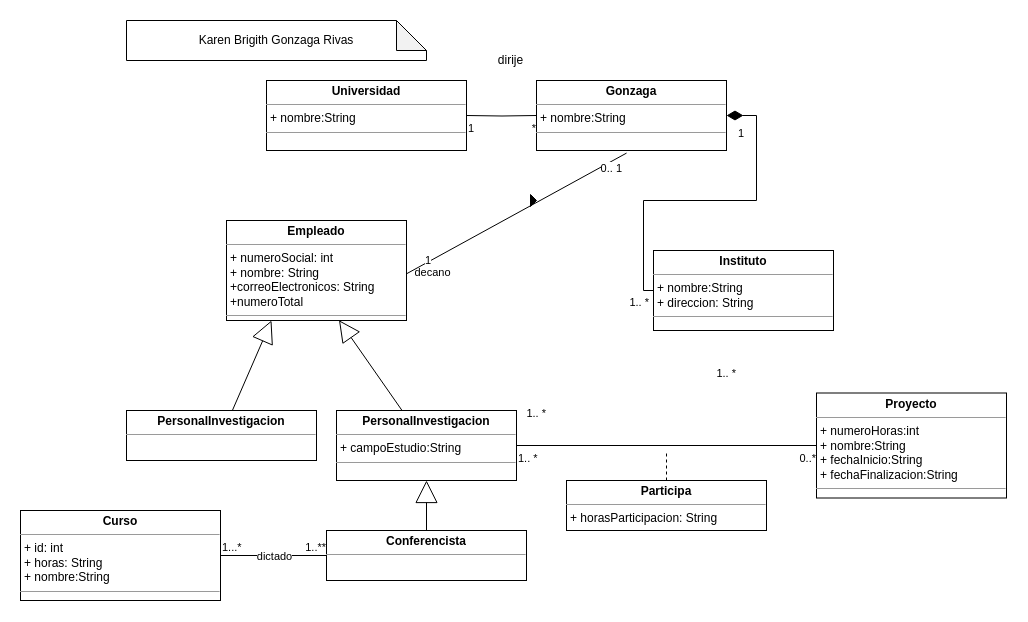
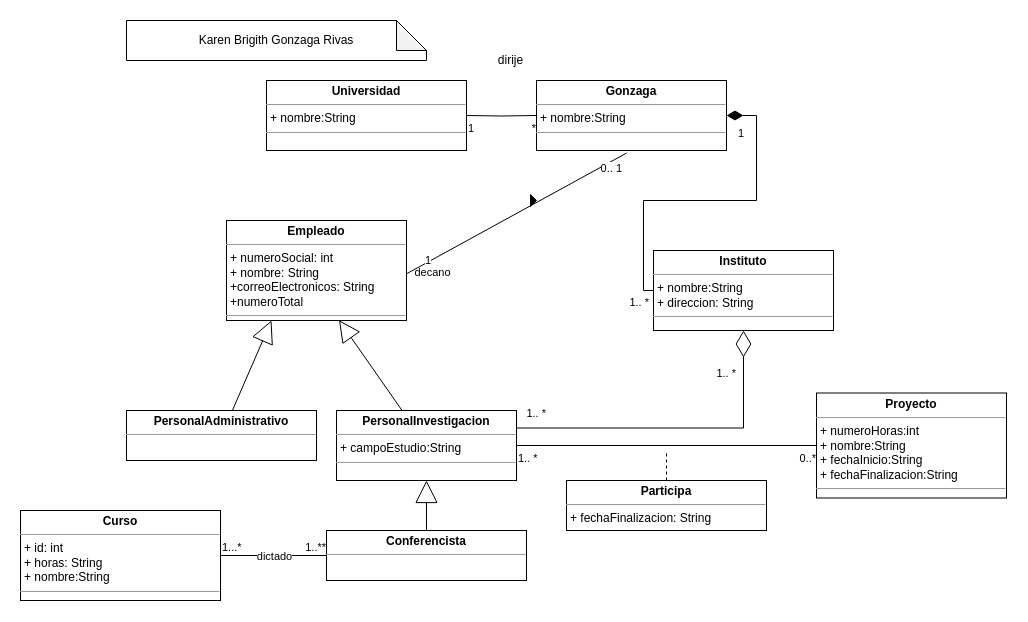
node "PersonalInvestigacion": label "PersonalInvestigacion" -> "PersonalAdministrativo"
edge "PersonalInvestigacion + campoEstudio:String" -> "Instituto + nombre:String + direccion: String": added
node "Participa + horasParticipacion: String": label "Participa + horasParticipacion: String" -> "Participa + fechaFinalizacion: String"
